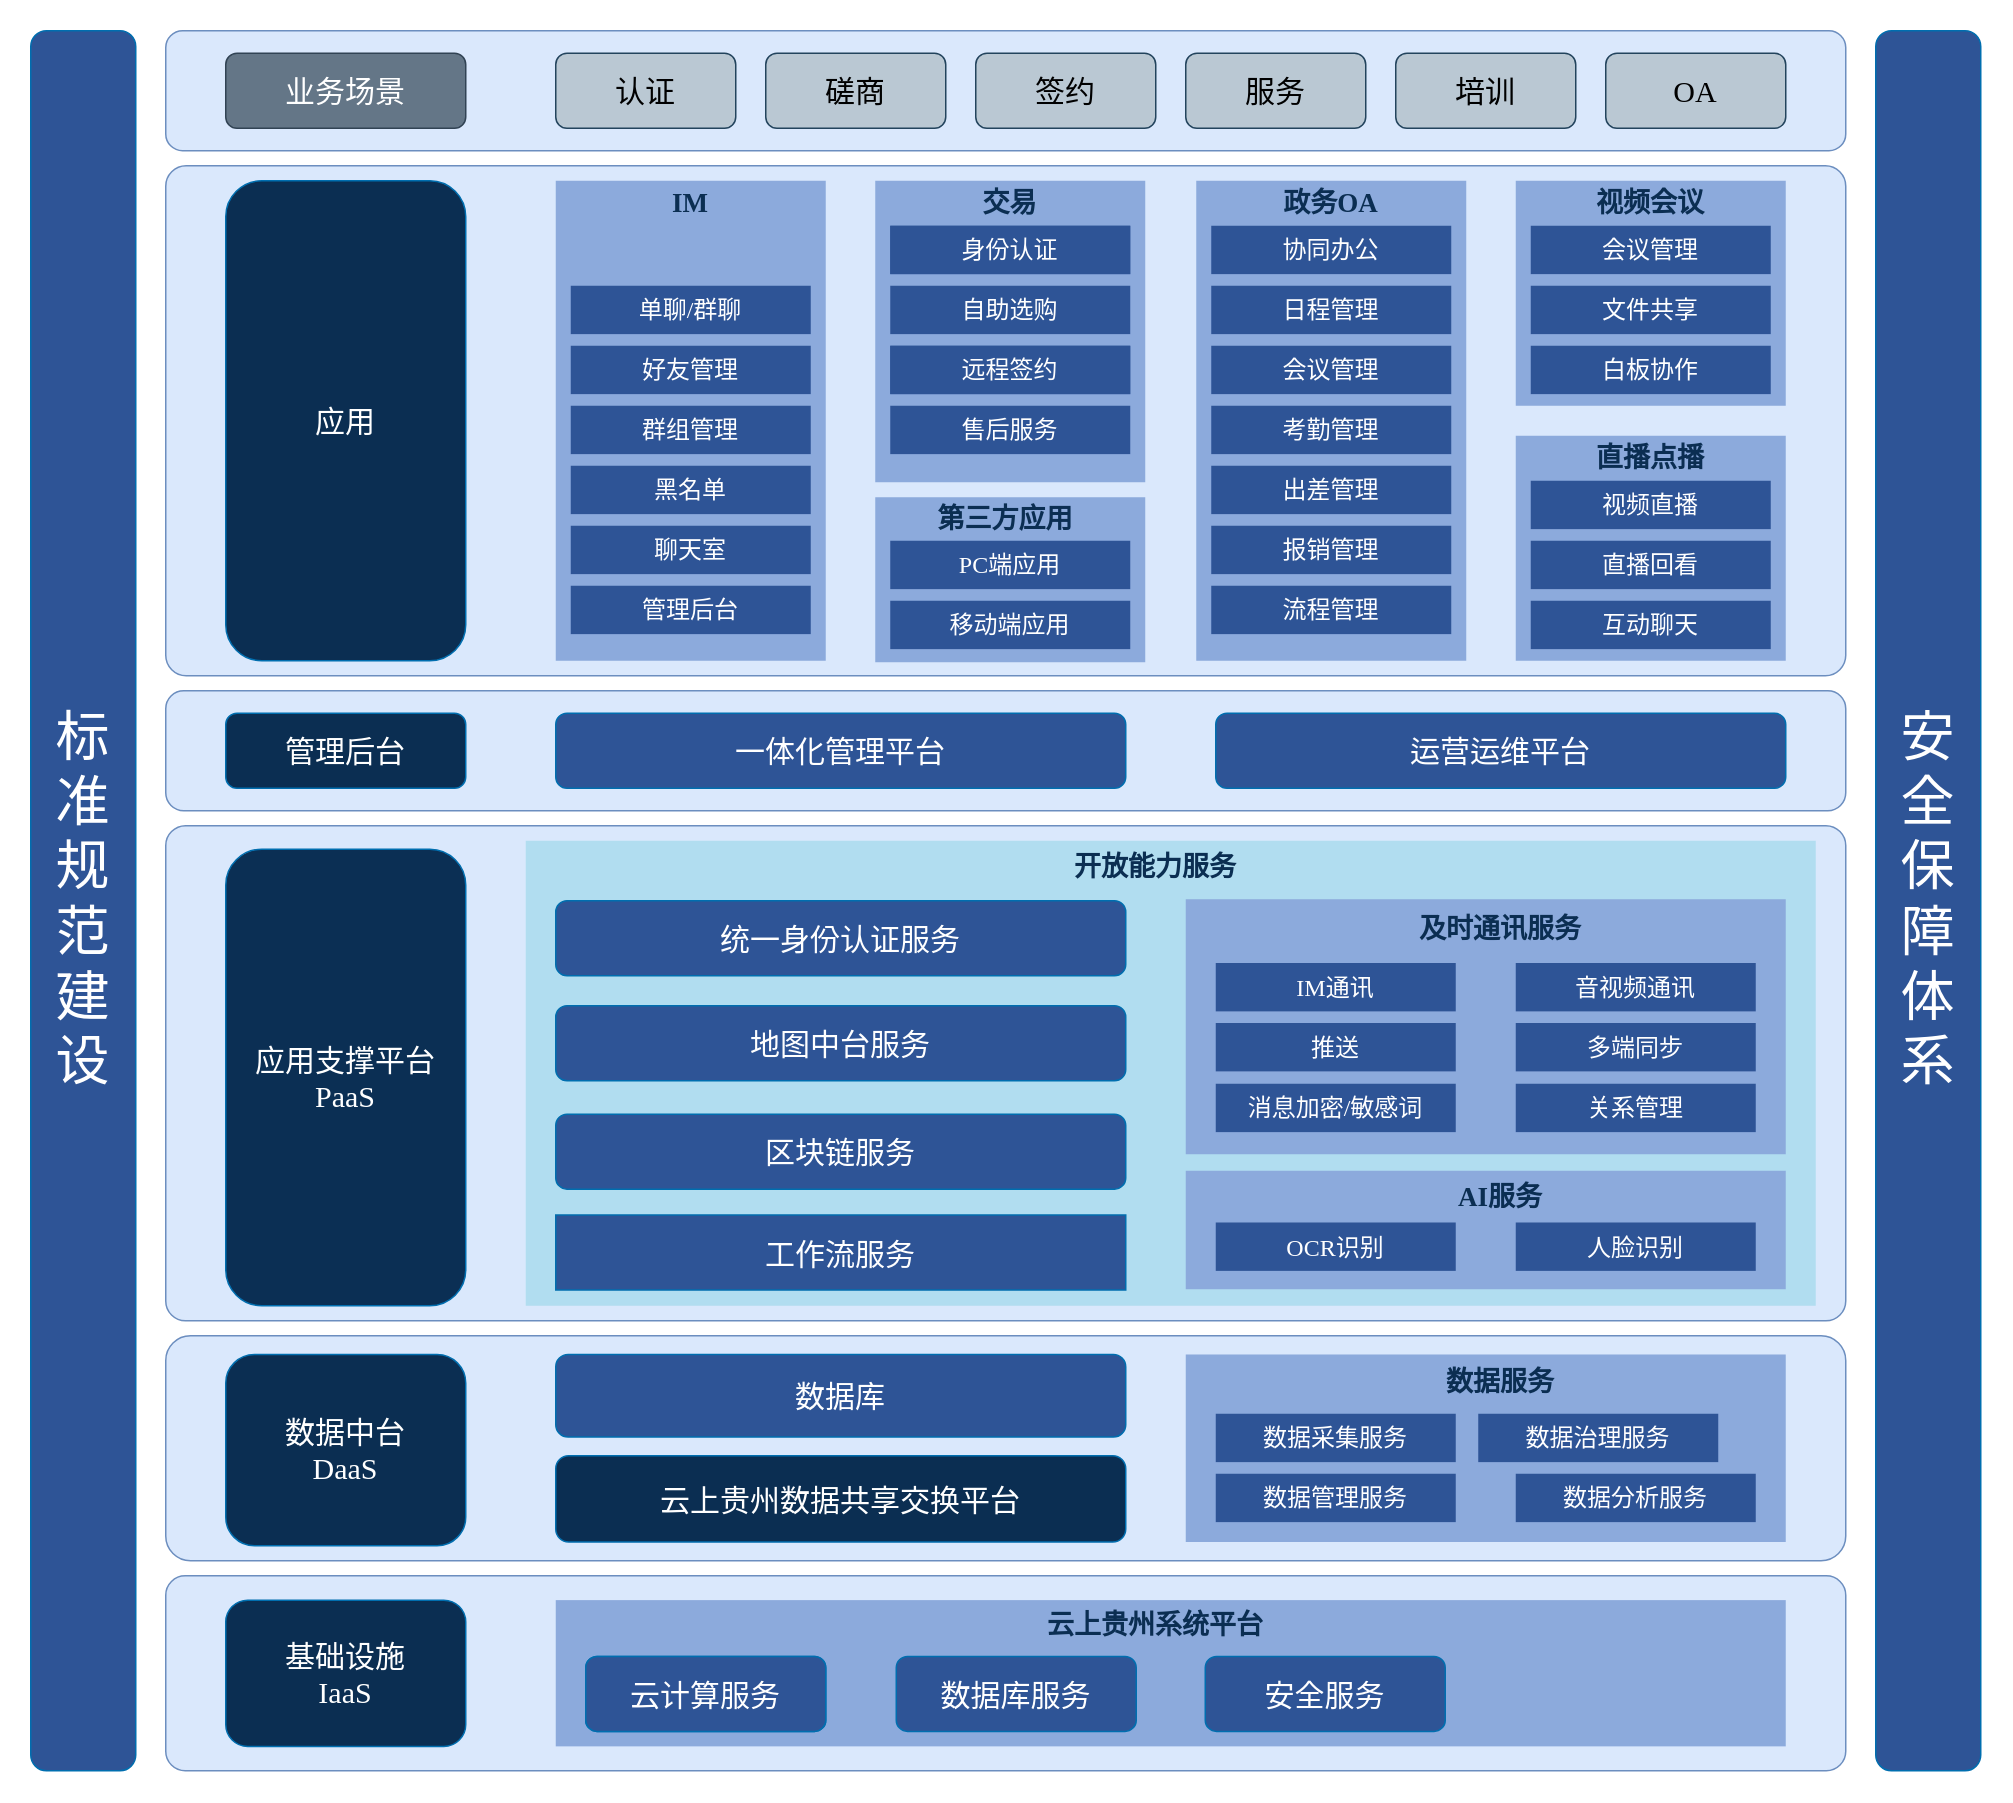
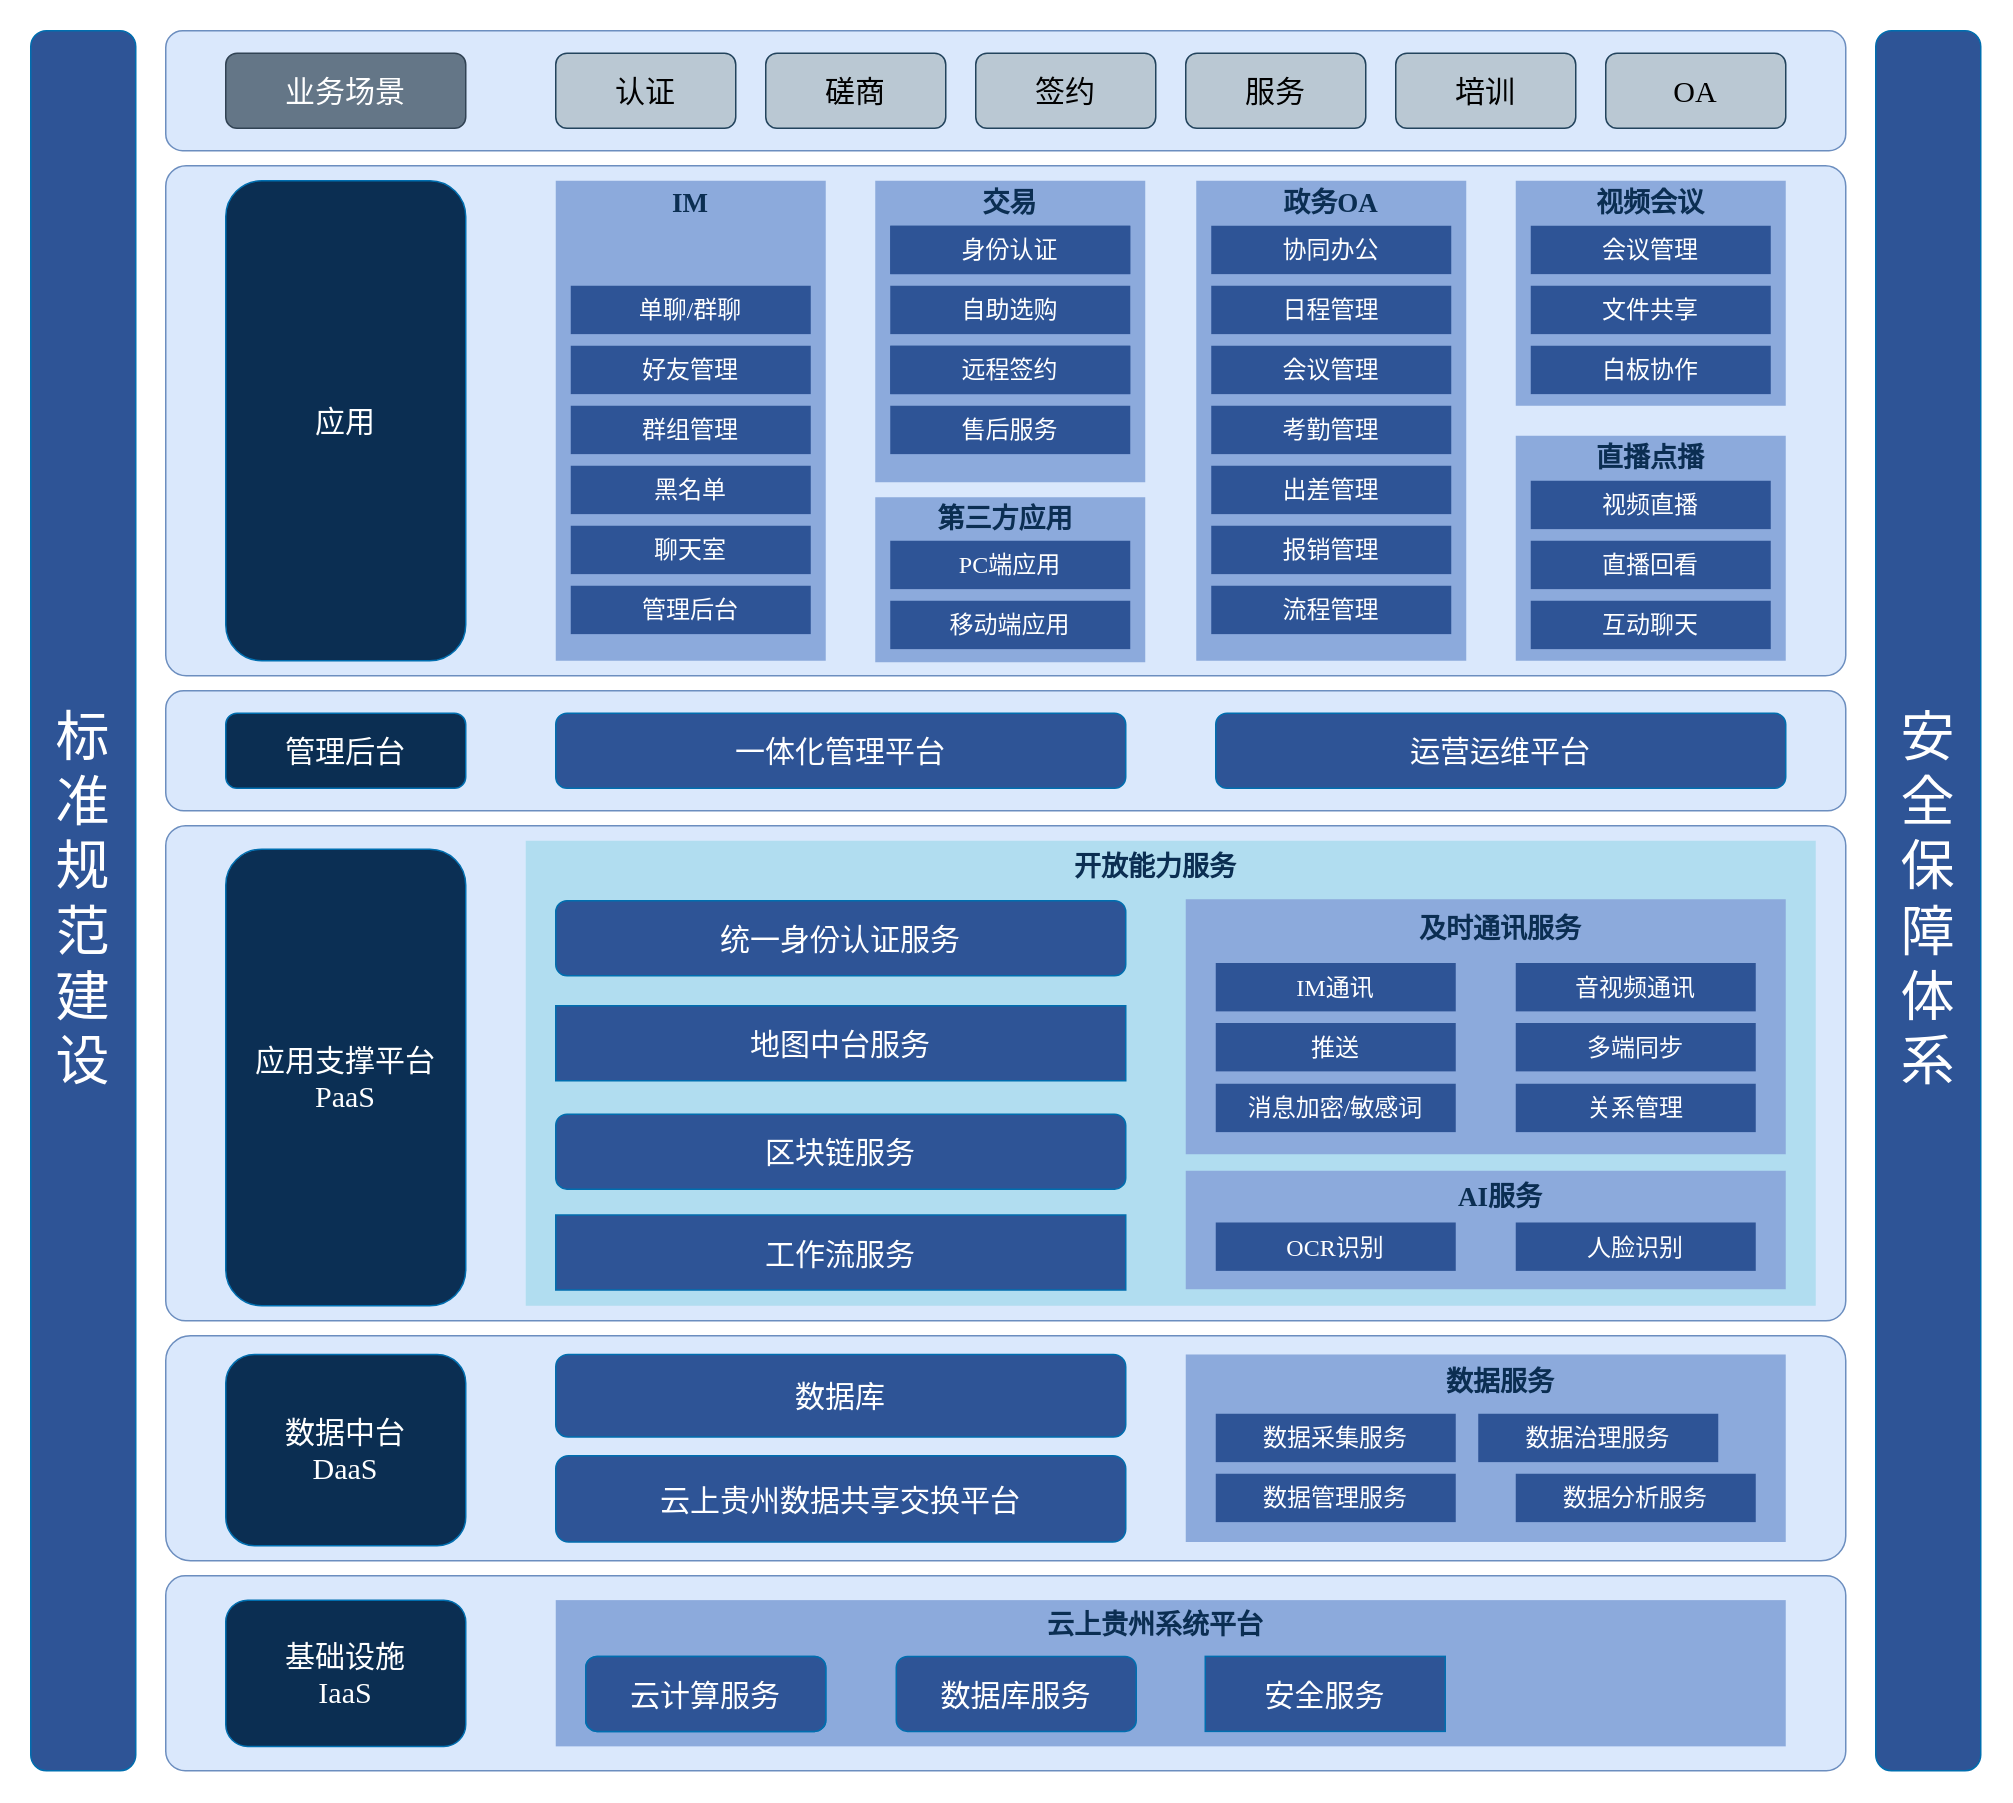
node "地图中台服务": shape rounded rectangle -> rectangle
node "云上贵州数据共享交换平台": fillcolor #0b2e52 -> #2e5496
node "安全服务": shape rounded rectangle -> rectangle
